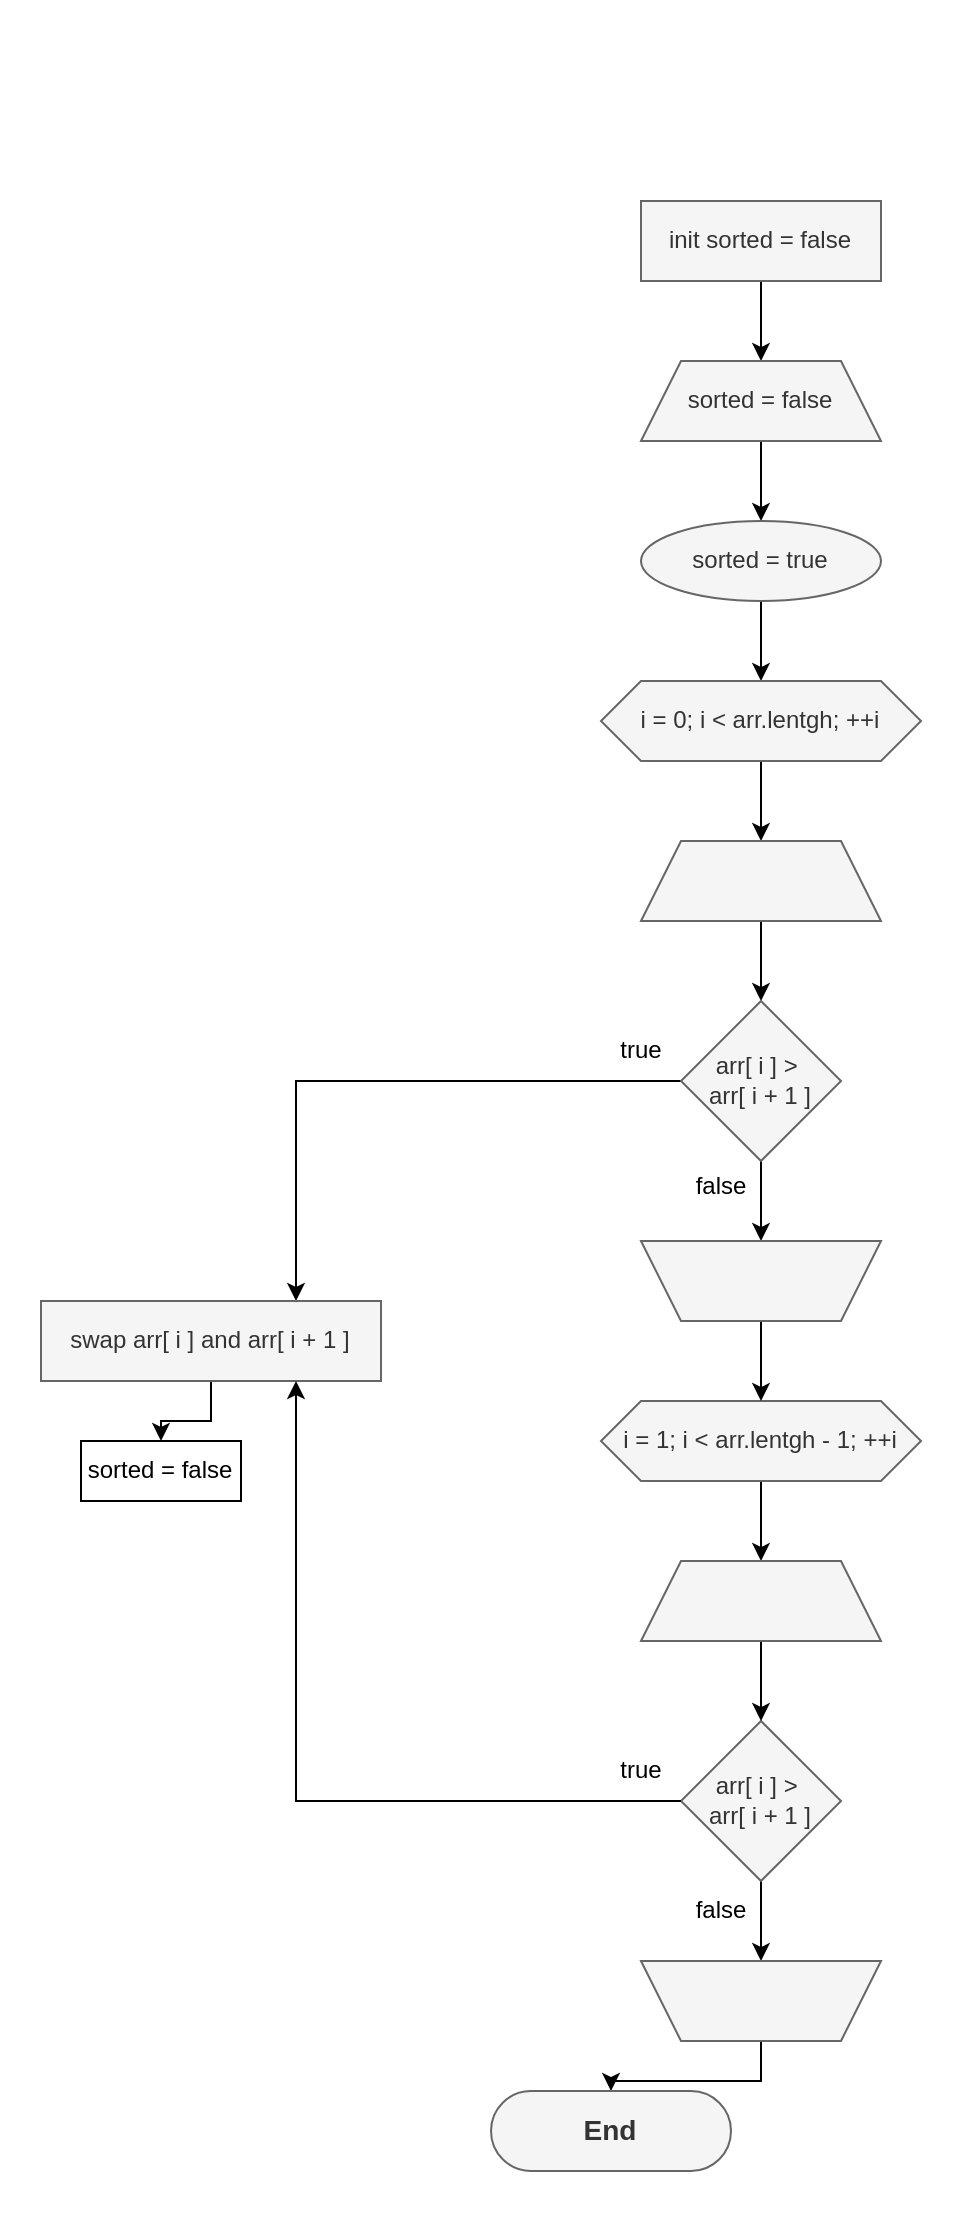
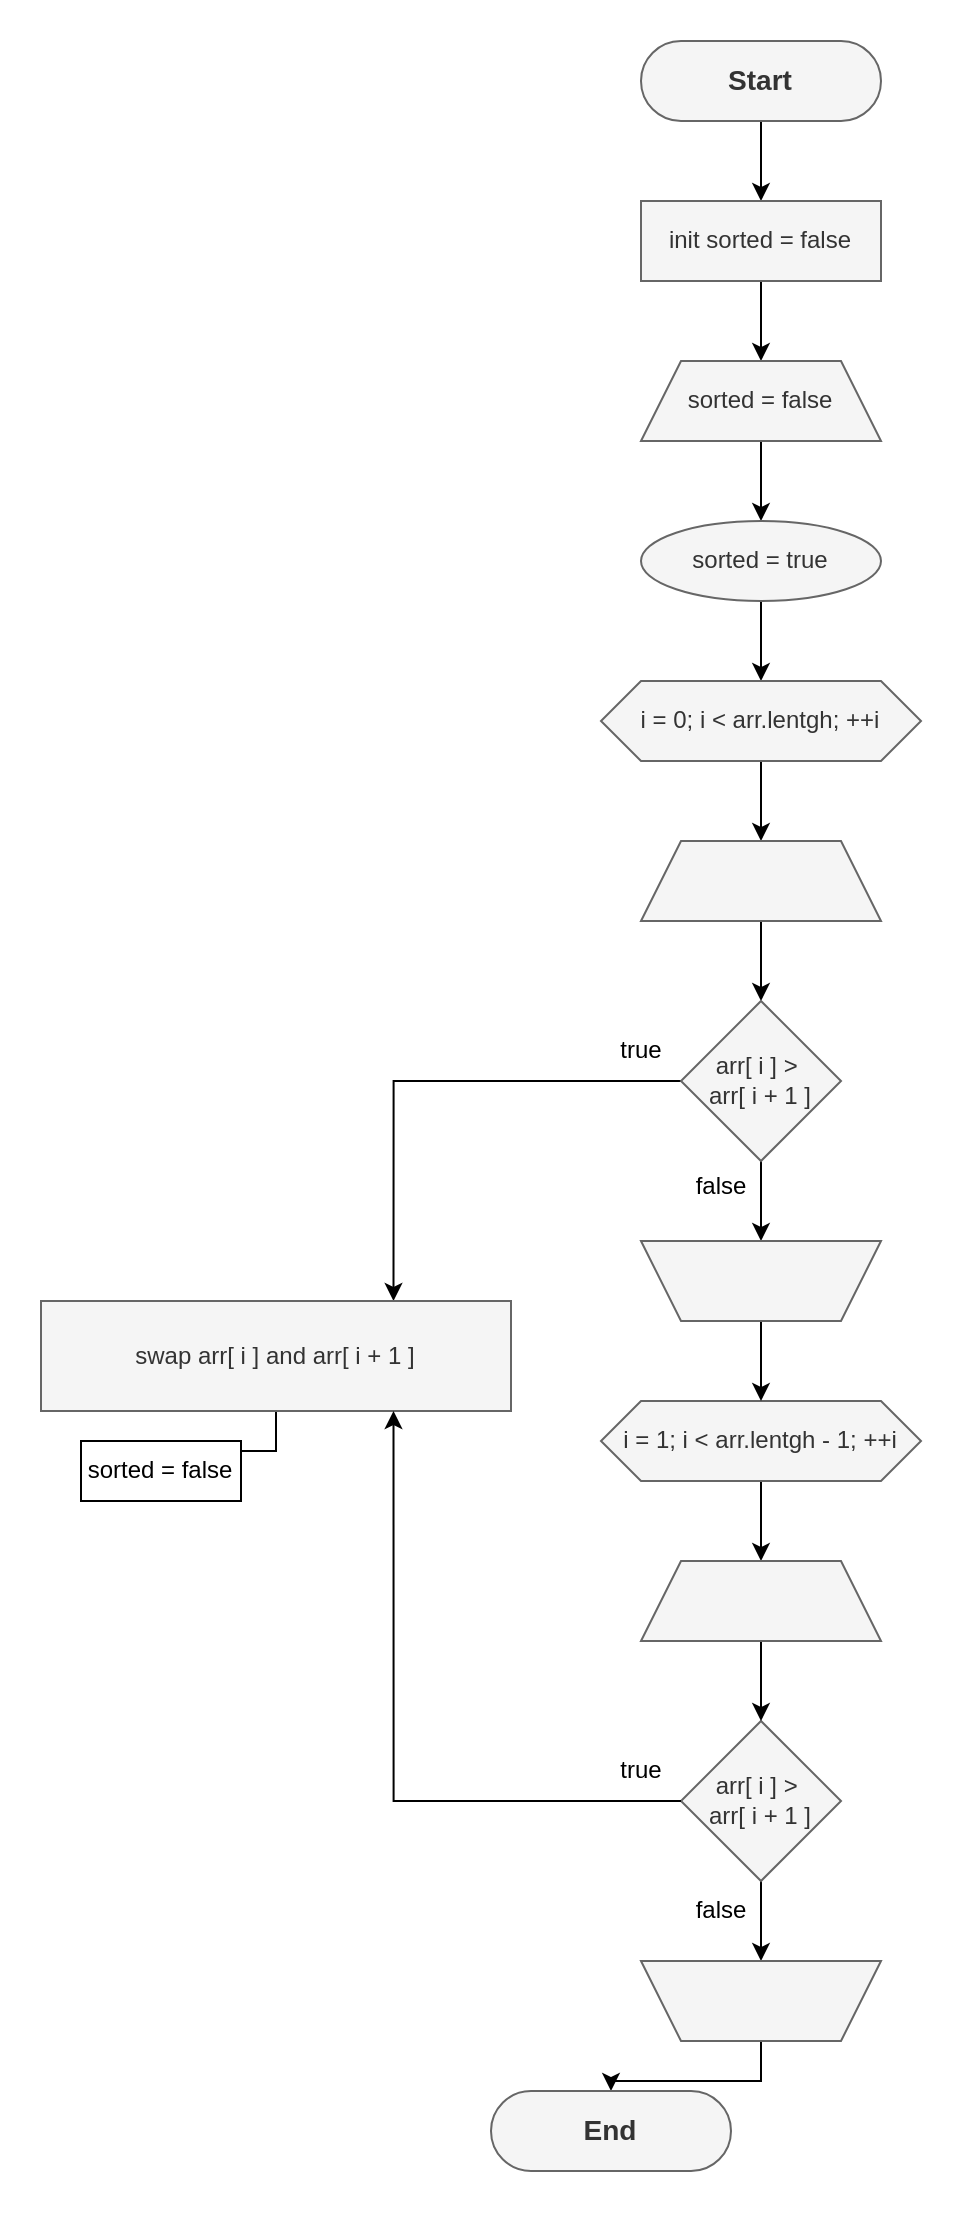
node "Start": added
edge "Start" -> "init sorted = false": added
node "swap arr[ i ] and arr[ i + 1 ]": size 340x80 -> 470x110
